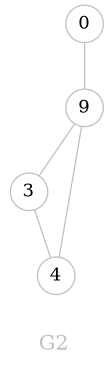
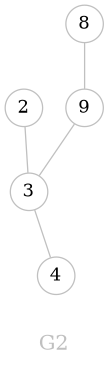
node "0": label "0" -> "8"
node "2": added
edge "9" -- "4": removed
